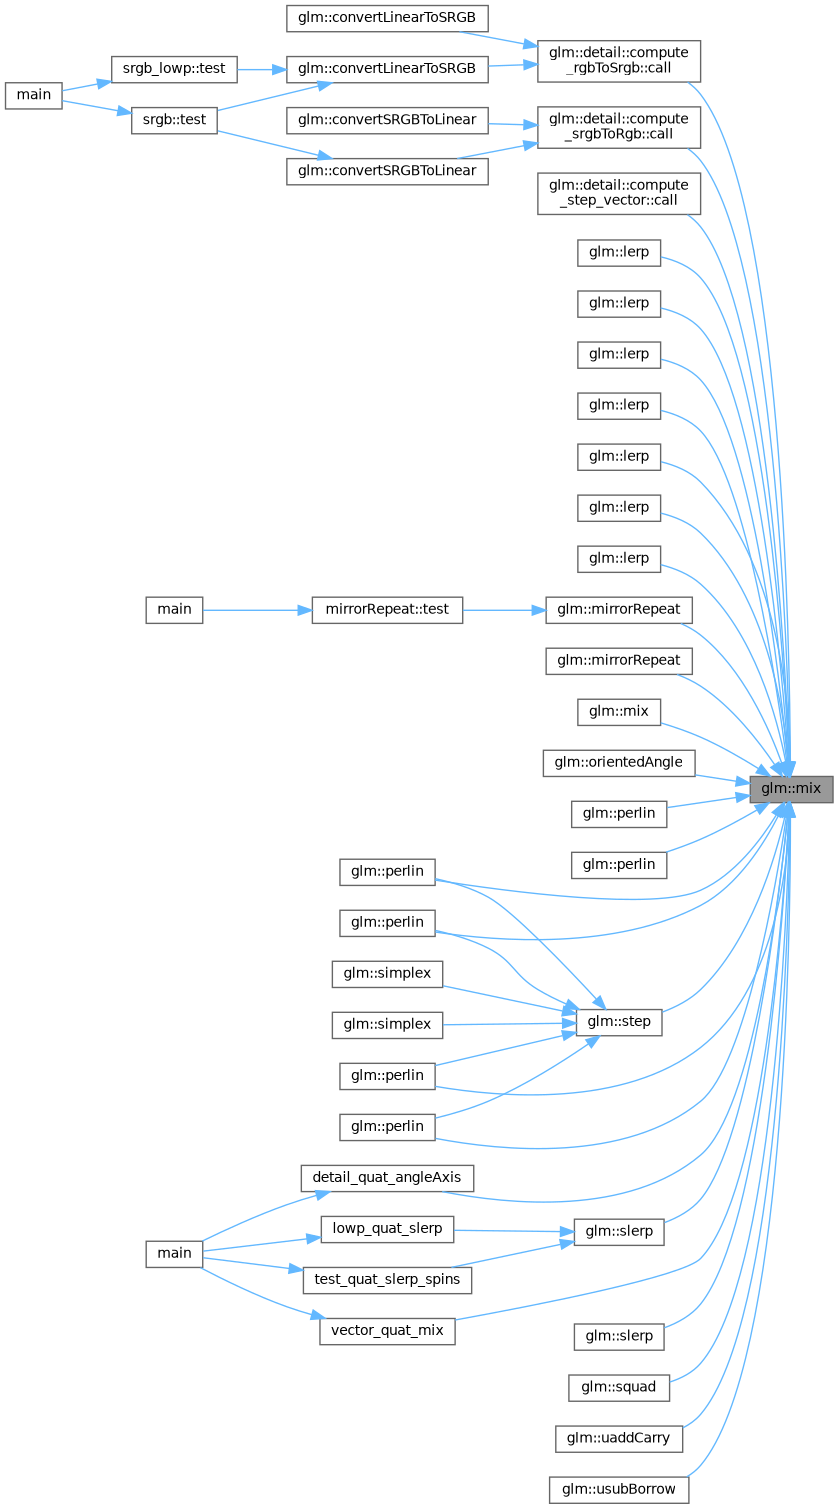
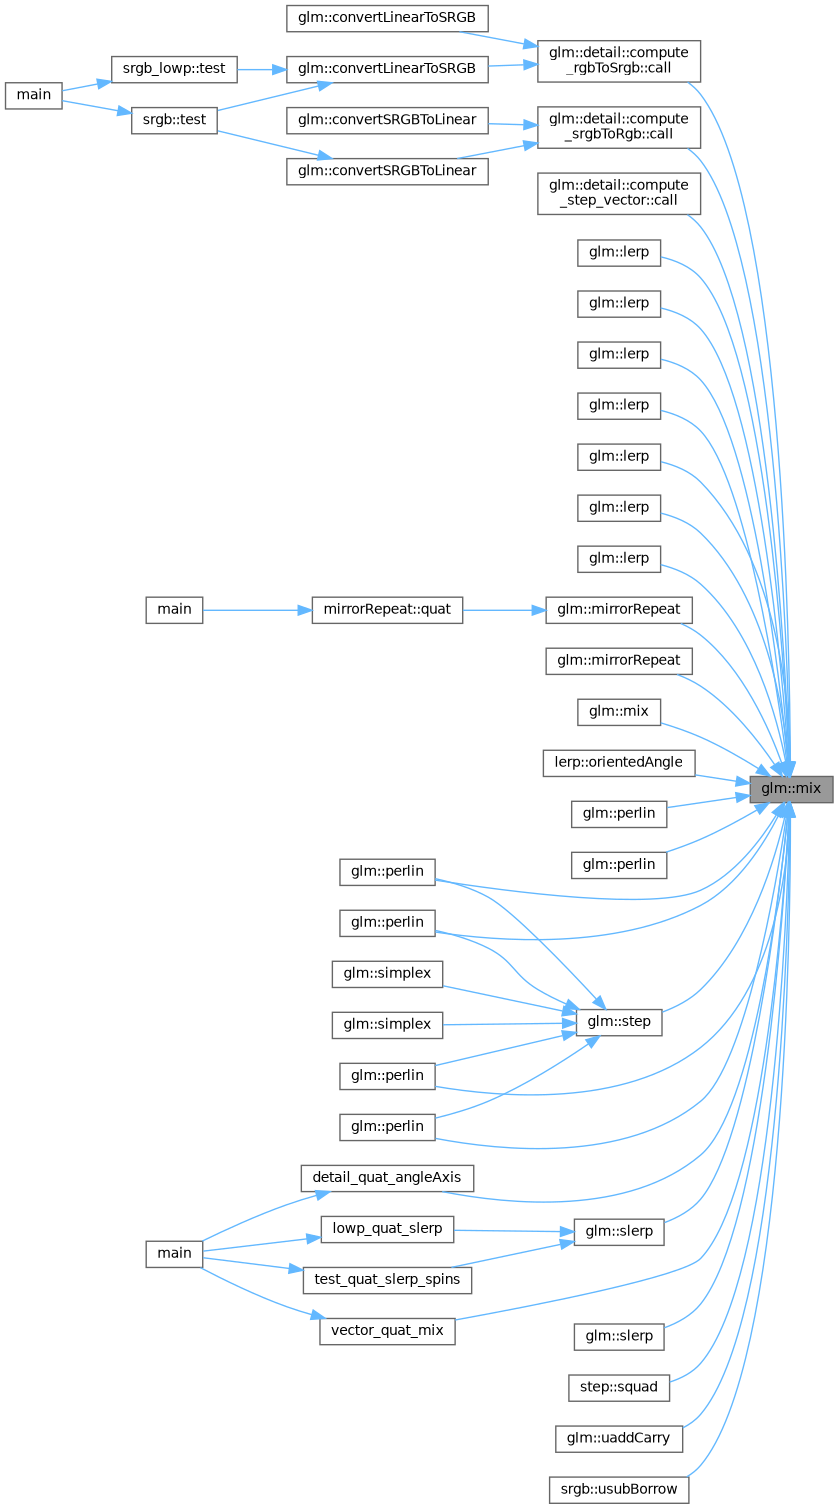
node "mirrorRepeat::test": label "mirrorRepeat::test" -> "mirrorRepeat::quat"
node "glm::orientedAngle": label "glm::orientedAngle" -> "lerp::orientedAngle"
node "glm::squad": label "glm::squad" -> "step::squad"
node "glm::usubBorrow": label "glm::usubBorrow" -> "srgb::usubBorrow"
